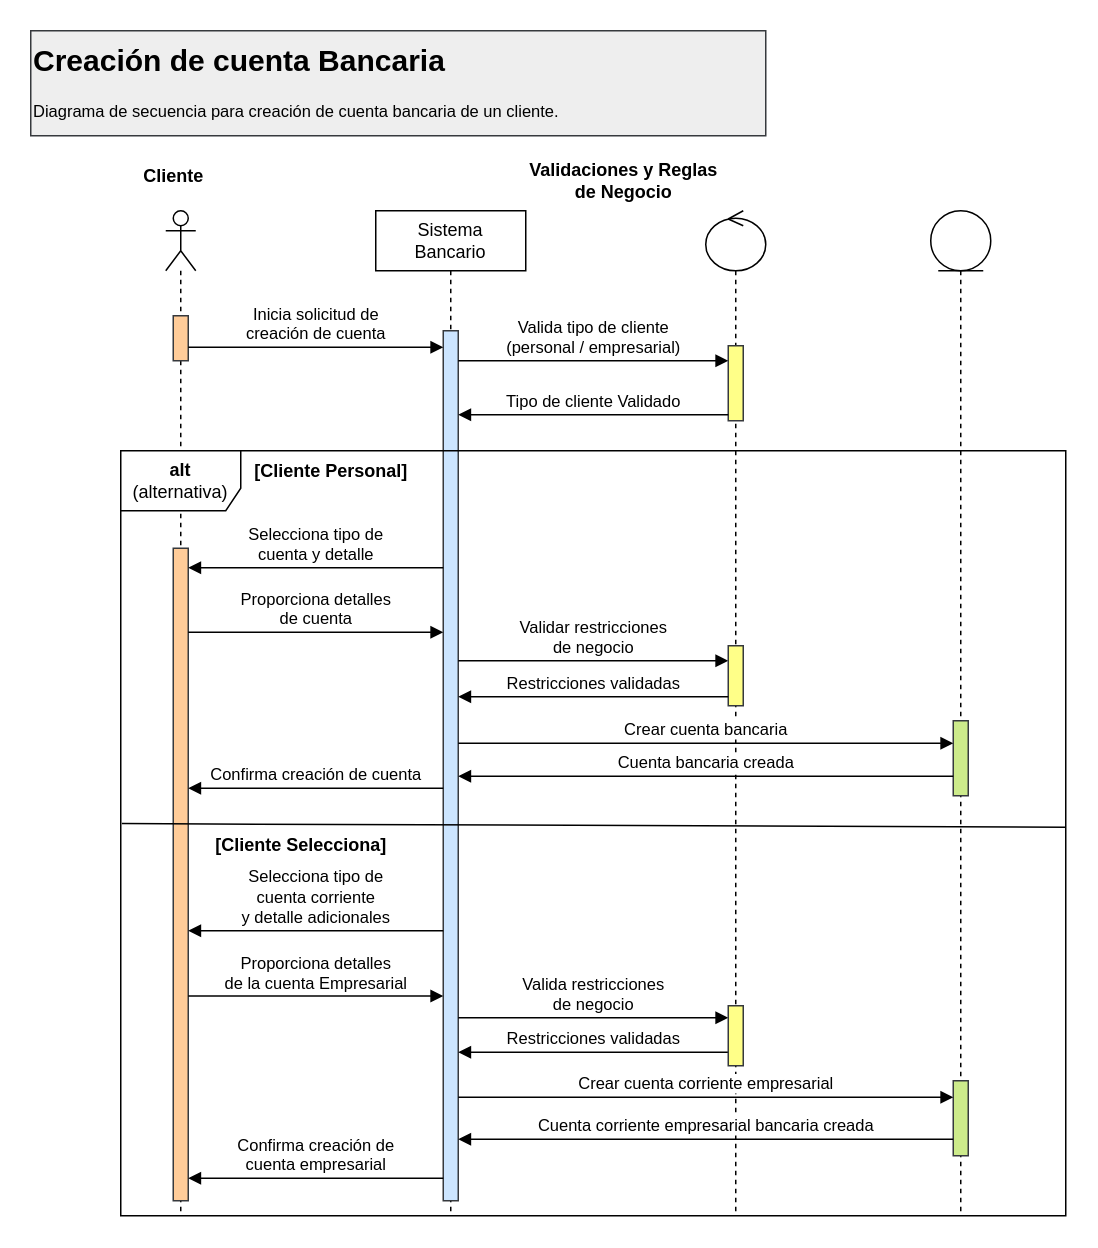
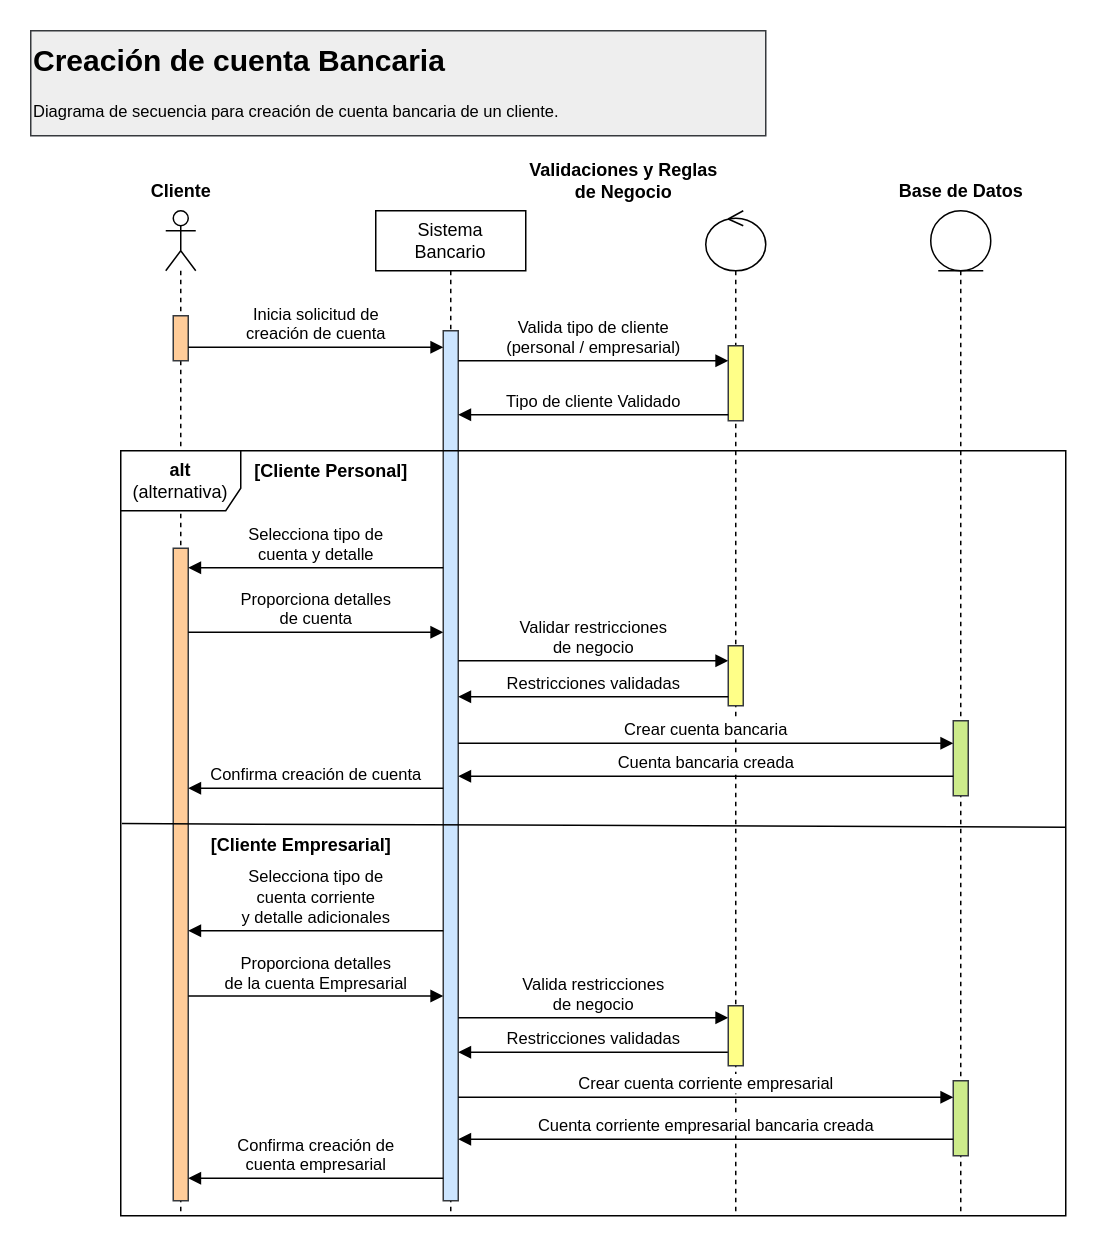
node "Cliente": moved (173, 176) -> (181, 191)
node "Base de Datos": added
node "[Cliente Selecciona]": label "[Cliente Selecciona]" -> "[Cliente Empresarial]"
